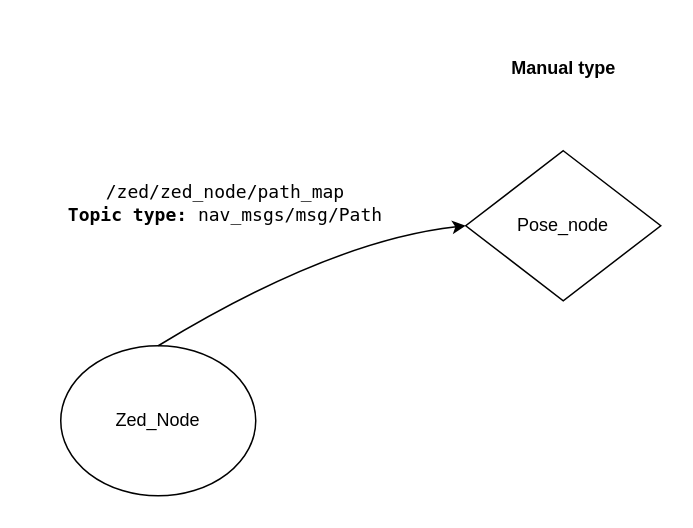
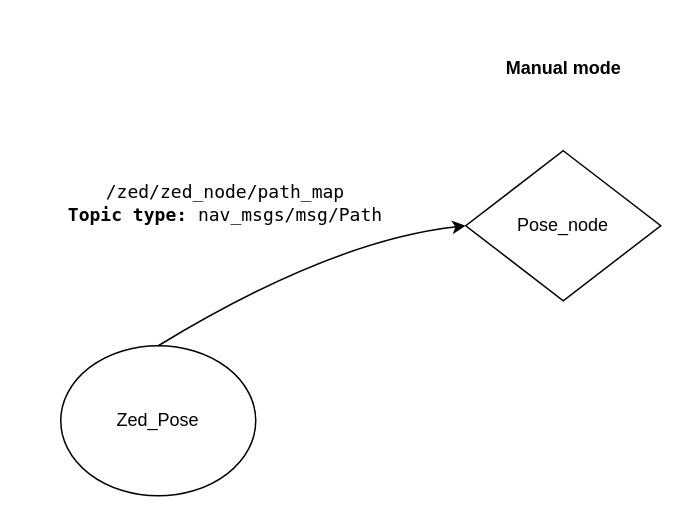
node "Manual type": label "Manual type" -> "Manual mode"
node "Zed_Node": label "Zed_Node" -> "Zed_Pose"
